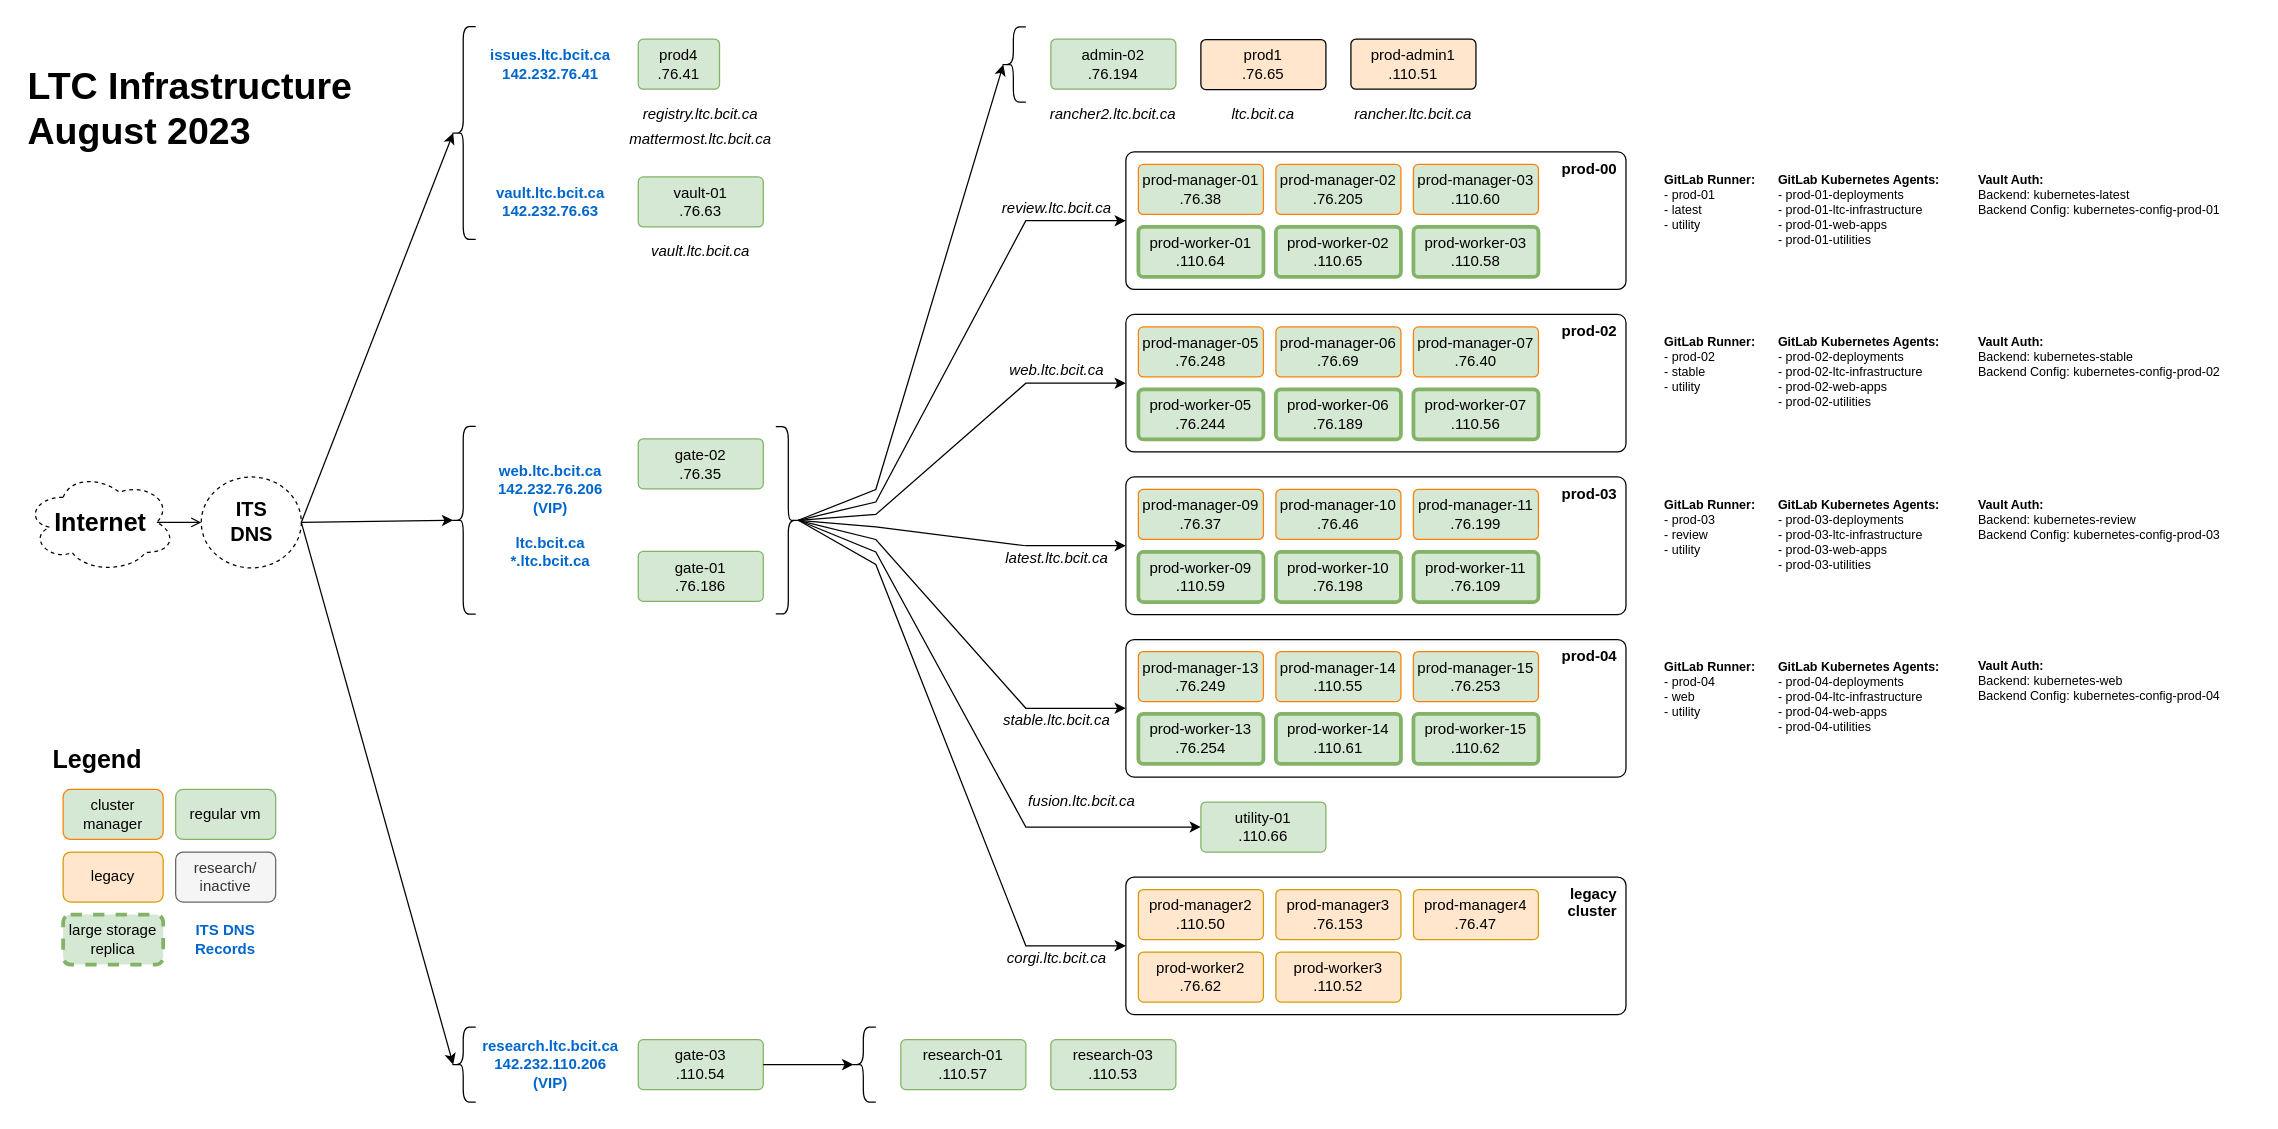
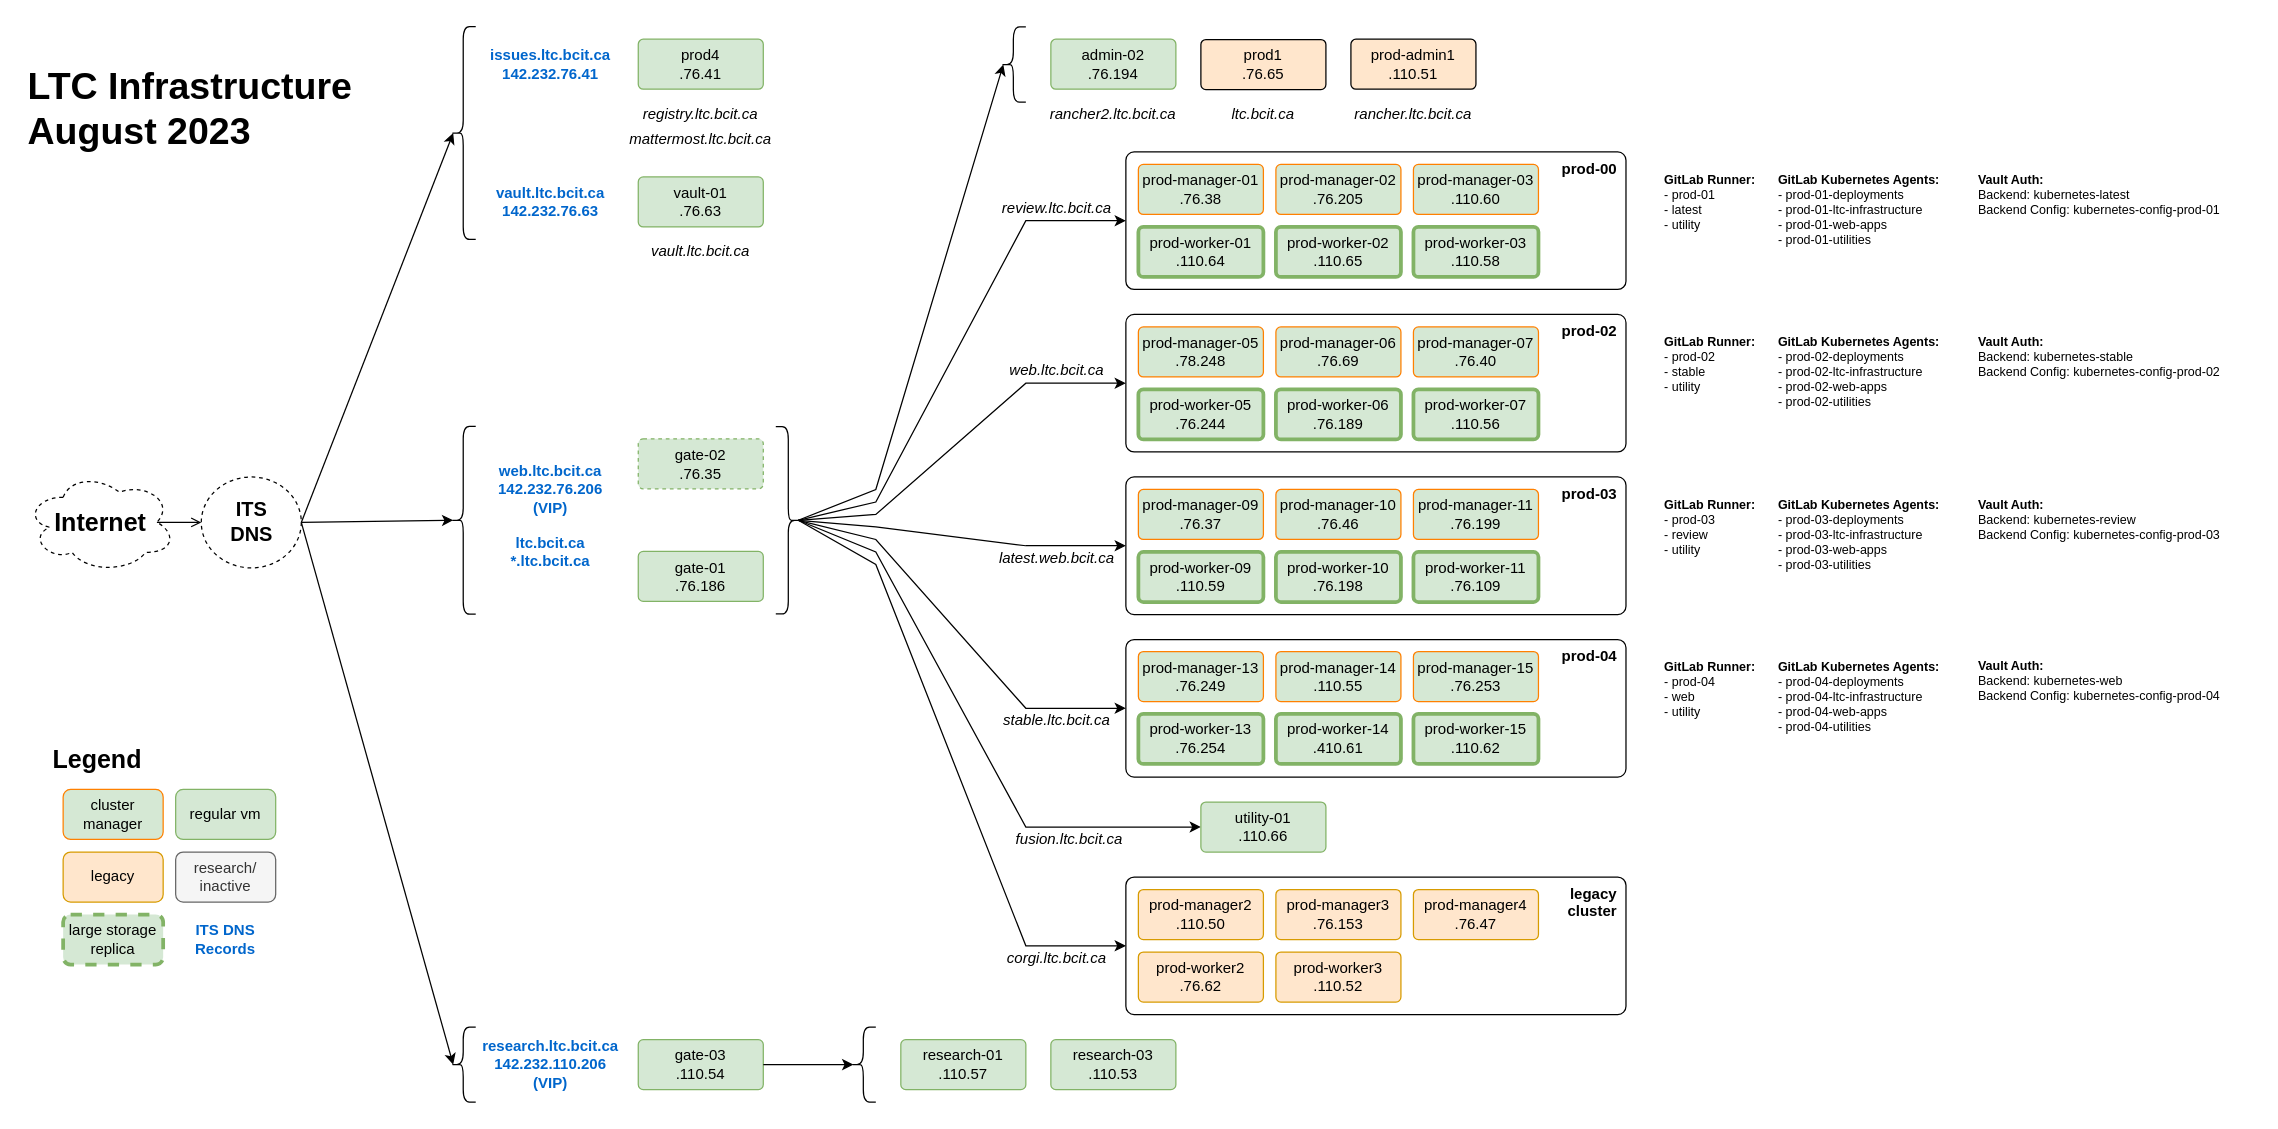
node "prod4 .76.41": size 81x50 -> 125x50
node "prod-manager-05 .76.248": label "prod-manager-05 .76.248" -> "prod-manager-05 .78.248"
node "gate-02 .76.35": style solid -> dashed
node "latest.ltc.bcit.ca": label "latest.ltc.bcit.ca" -> "latest.web.bcit.ca"
node "prod-worker-14 .110.61": label "prod-worker-14 .110.61" -> "prod-worker-14 .410.61"
node "fusion.ltc.bcit.ca": moved (1082, 802) -> (1069, 839)
